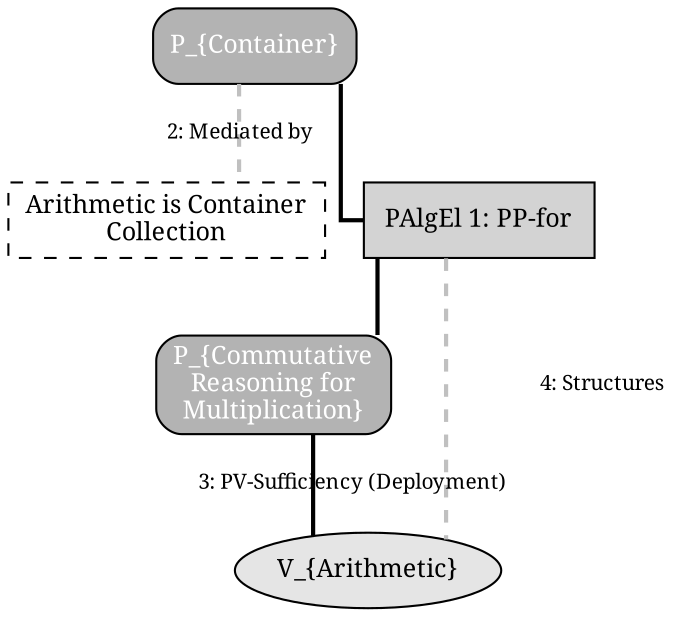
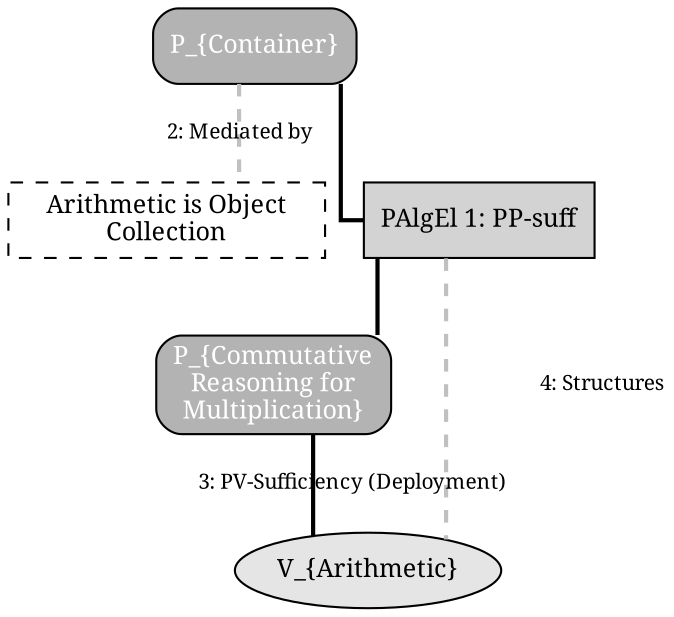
node "Arithmetic is Container Collection": label "Arithmetic is Container Collection" -> "Arithmetic is Object Collection"
node "PAlgEl 1: PP-for": label "PAlgEl 1: PP-for" -> "PAlgEl 1: PP-suff"
